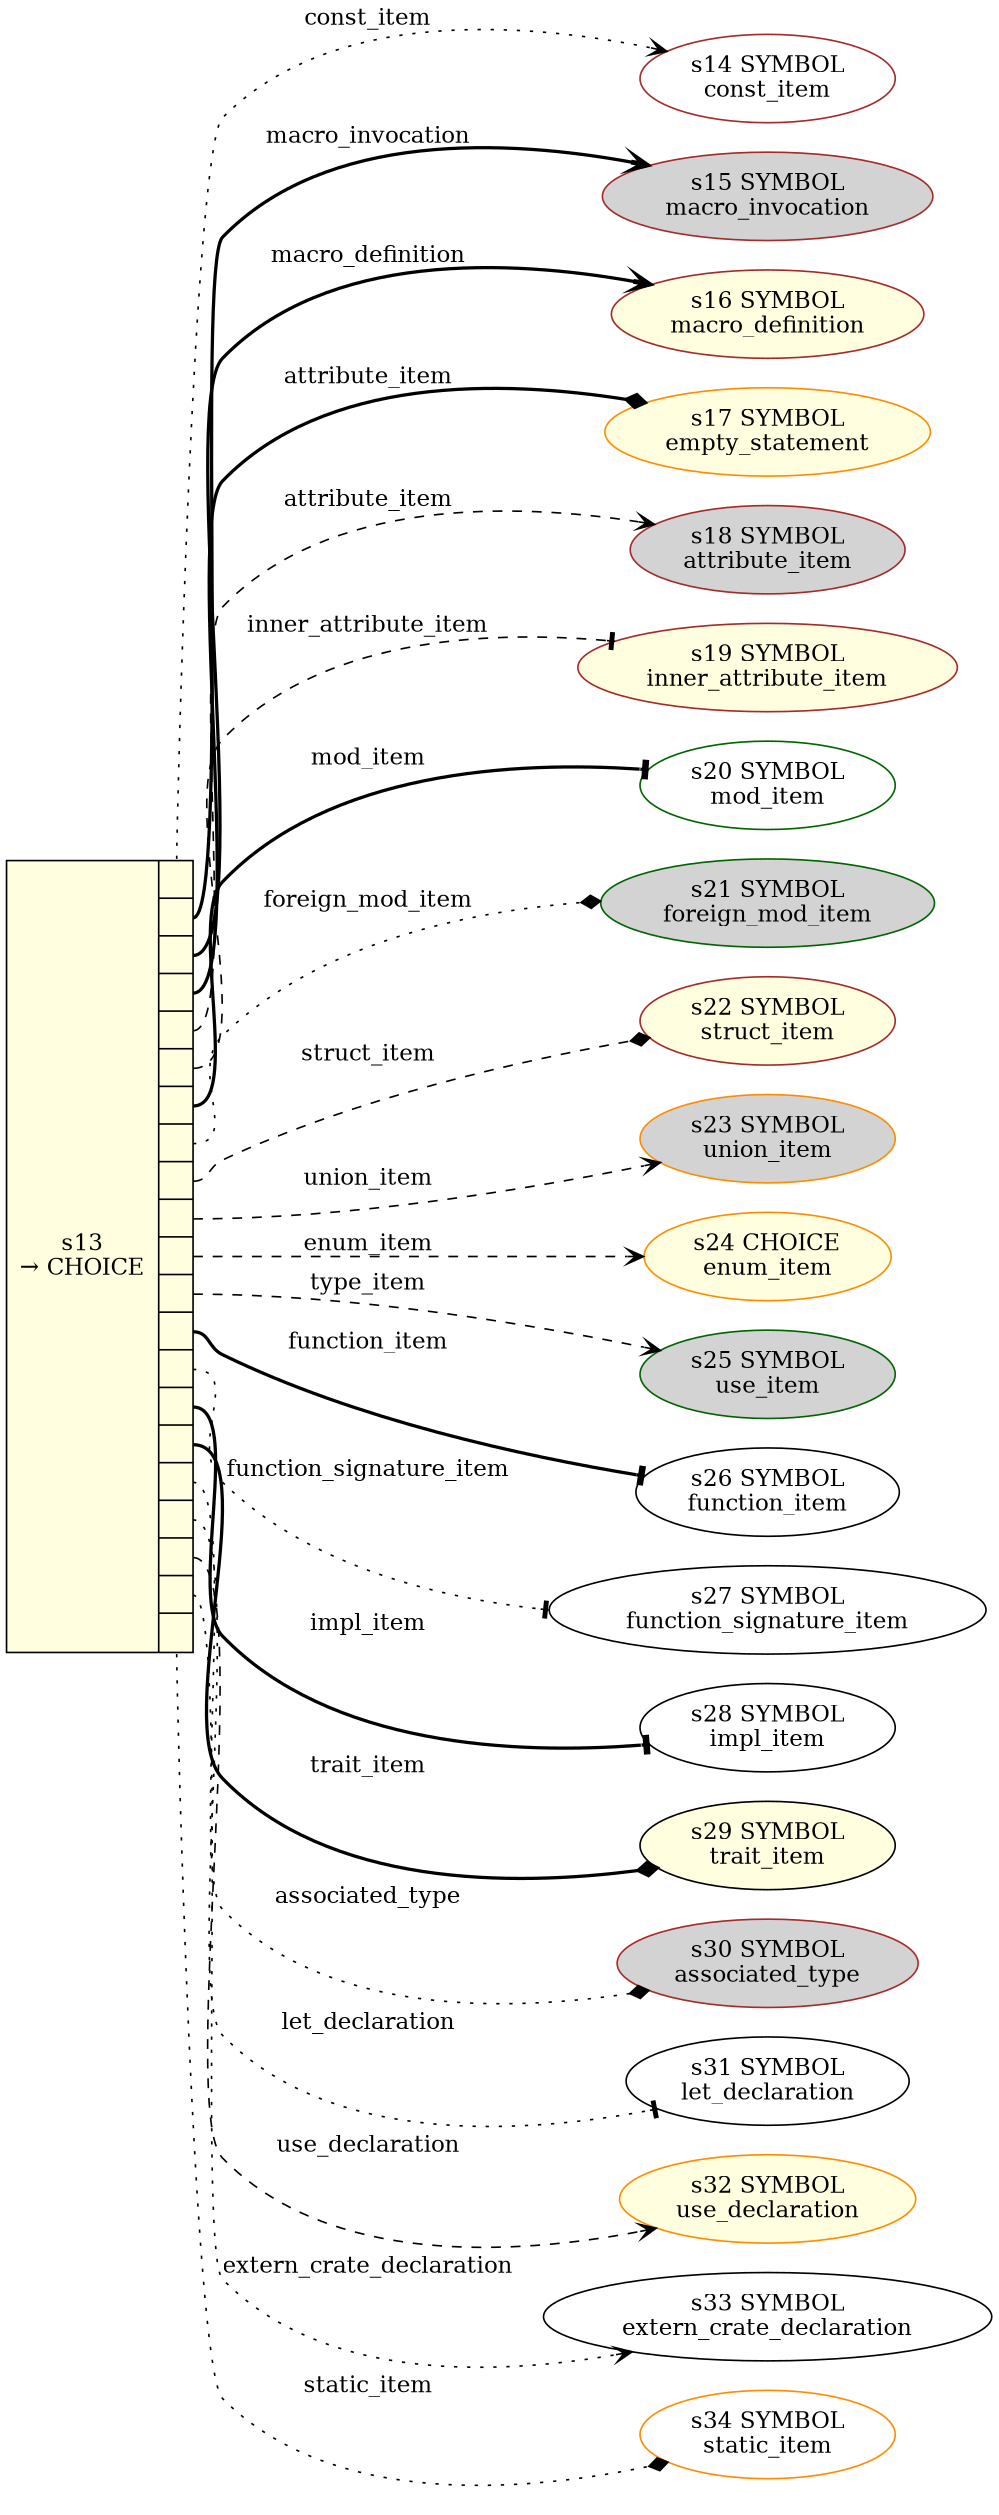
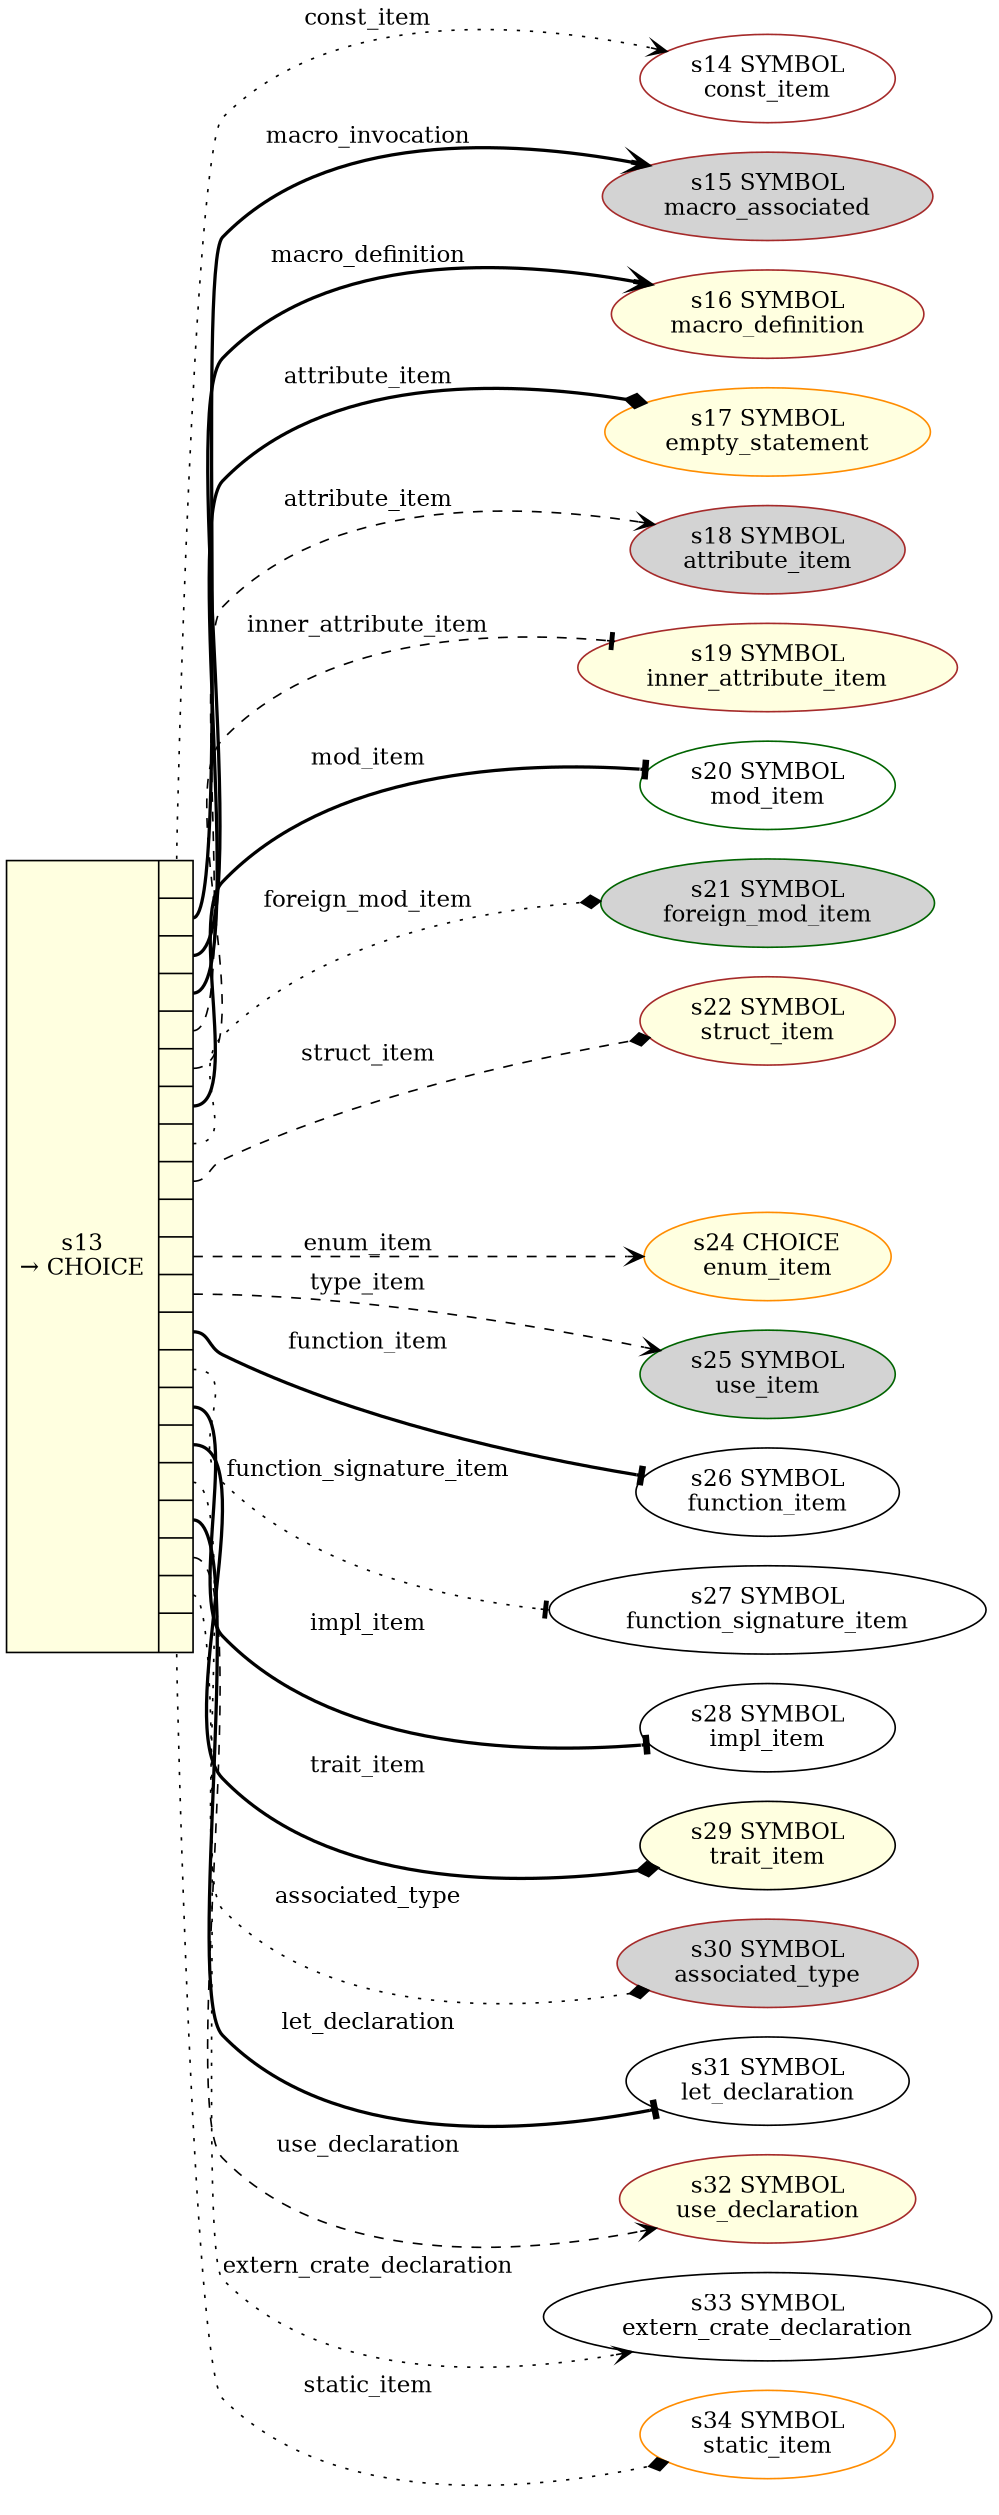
node "s15 SYMBOL macro_invocation": label "s15 SYMBOL macro_invocation" -> "s15 SYMBOL macro_associated"
node "s23 SYMBOL union_item": removed
edge "s13" -> "s31 SYMBOL let_declaration": style dotted -> bold
node "s32 SYMBOL use_declaration": color darkorange -> brown
